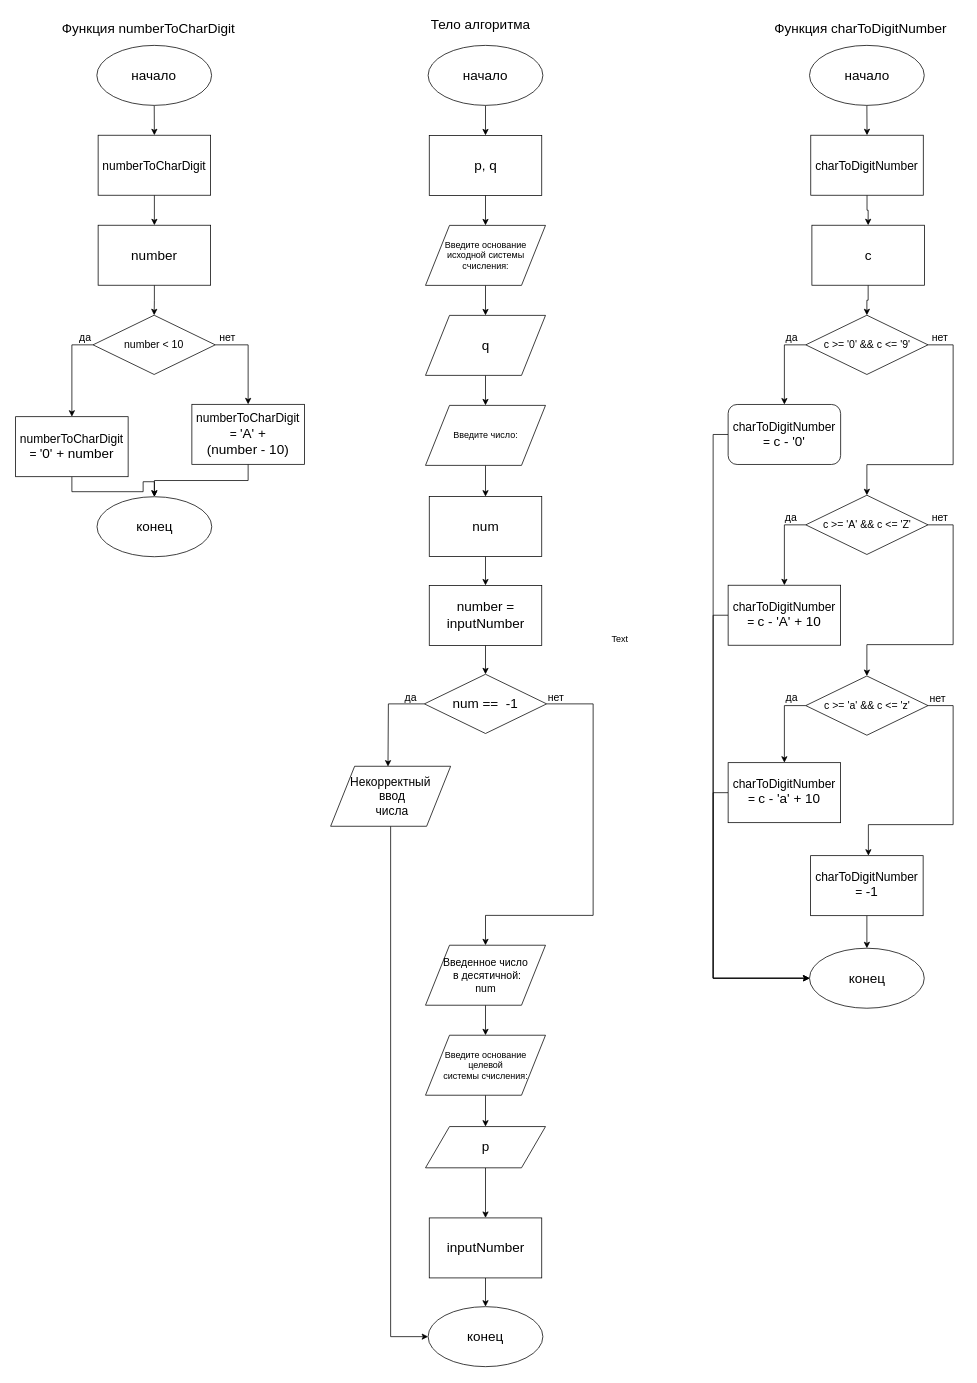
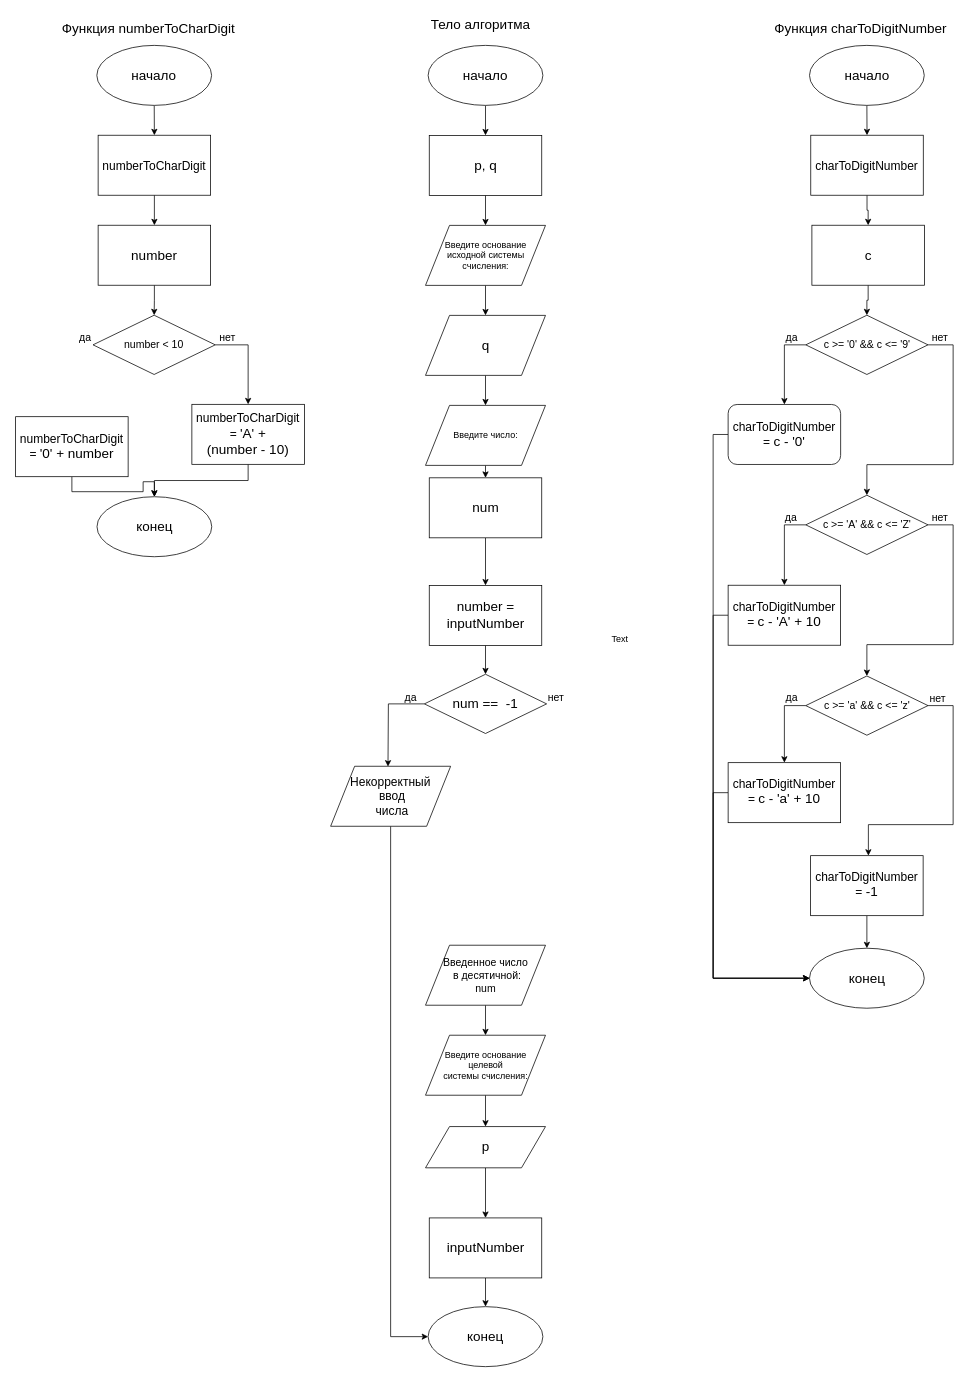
edge "number < 10" -> "numberToCharDigit = '0' + number": removed
node "num": moved (485, 527) -> (485, 508)
edge "num == -1" -> "Введенное число в десятичной: num": removed
